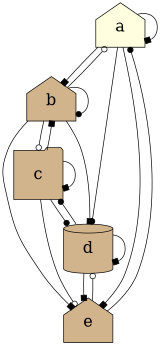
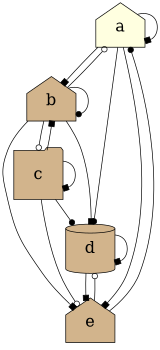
edge "d" -> "c": removed
